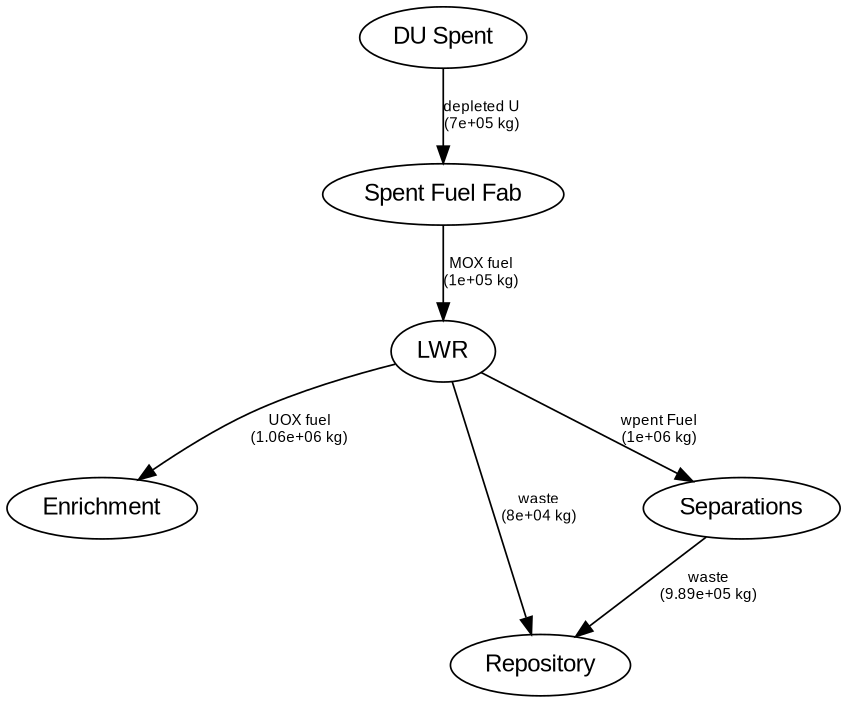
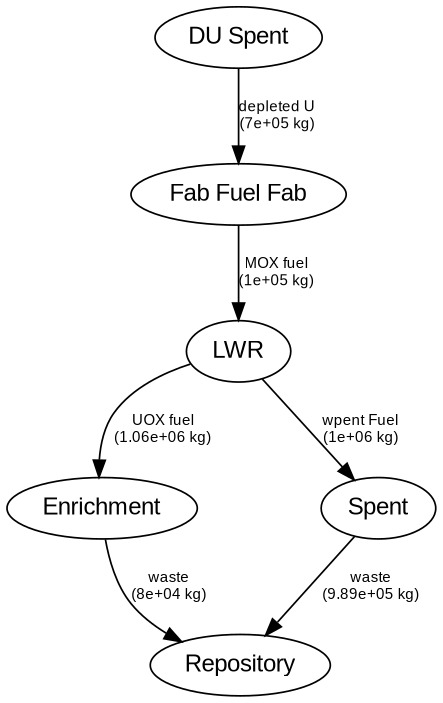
node "Spent Fuel Fab": label "Spent Fuel Fab" -> "Fab Fuel Fab"
edge "LWR" -> "Repository": now "Enrichment" -> "Repository"
node "Separations": label "Separations" -> "Spent"
